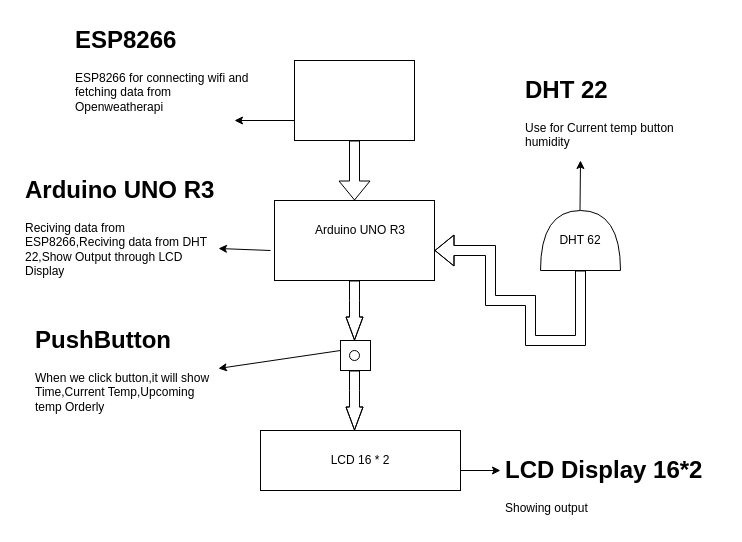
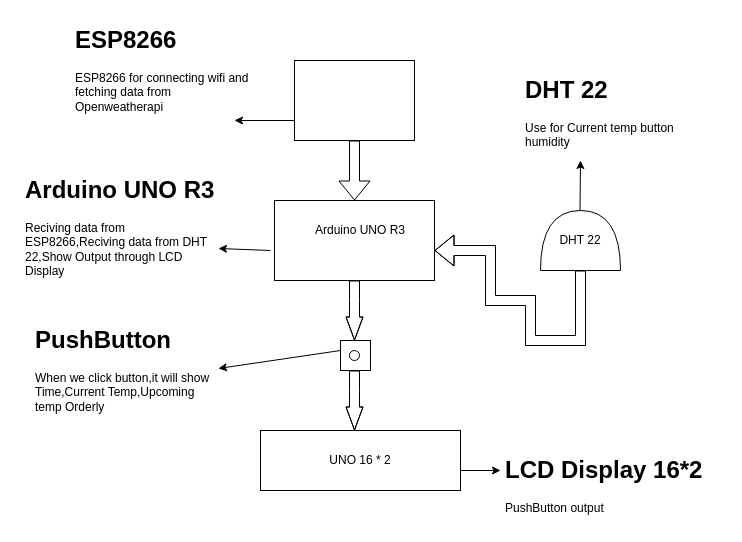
node "DHT 62": label "DHT 62" -> "DHT 22"
node "LCD Display 16*2 Showing output": label "LCD Display 16*2 Showing output" -> "LCD Display 16*2 PushButton output"
node "LCD 16 * 2": label "LCD 16 * 2" -> "UNO 16 * 2"
